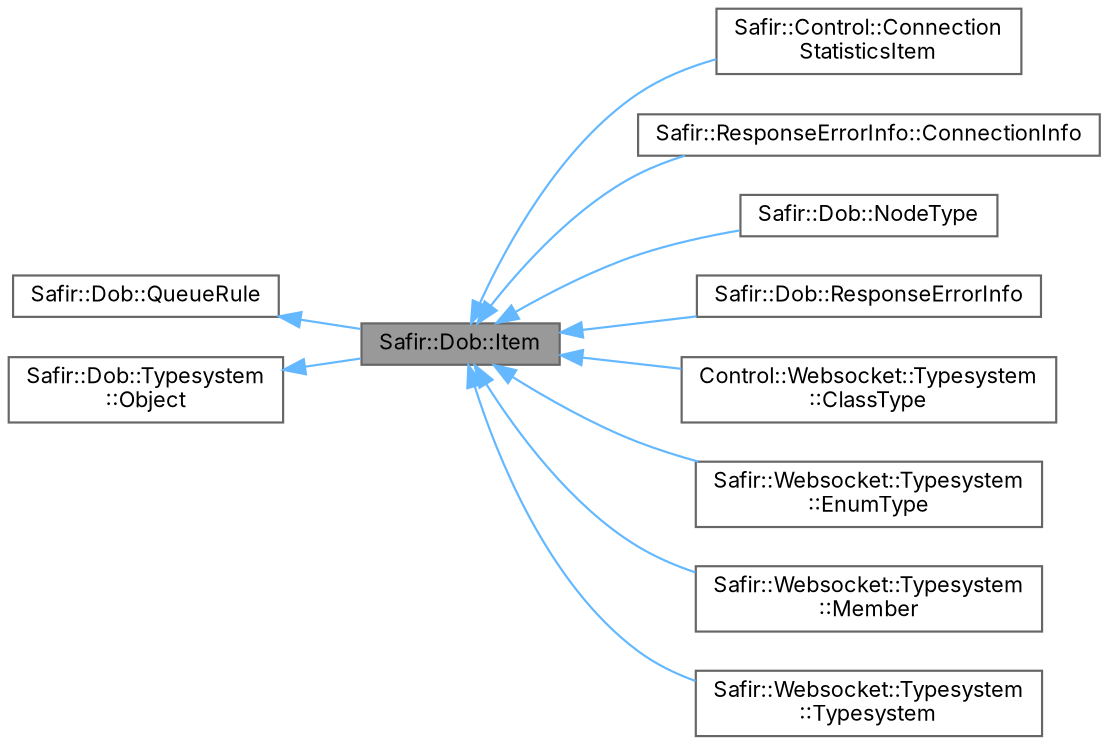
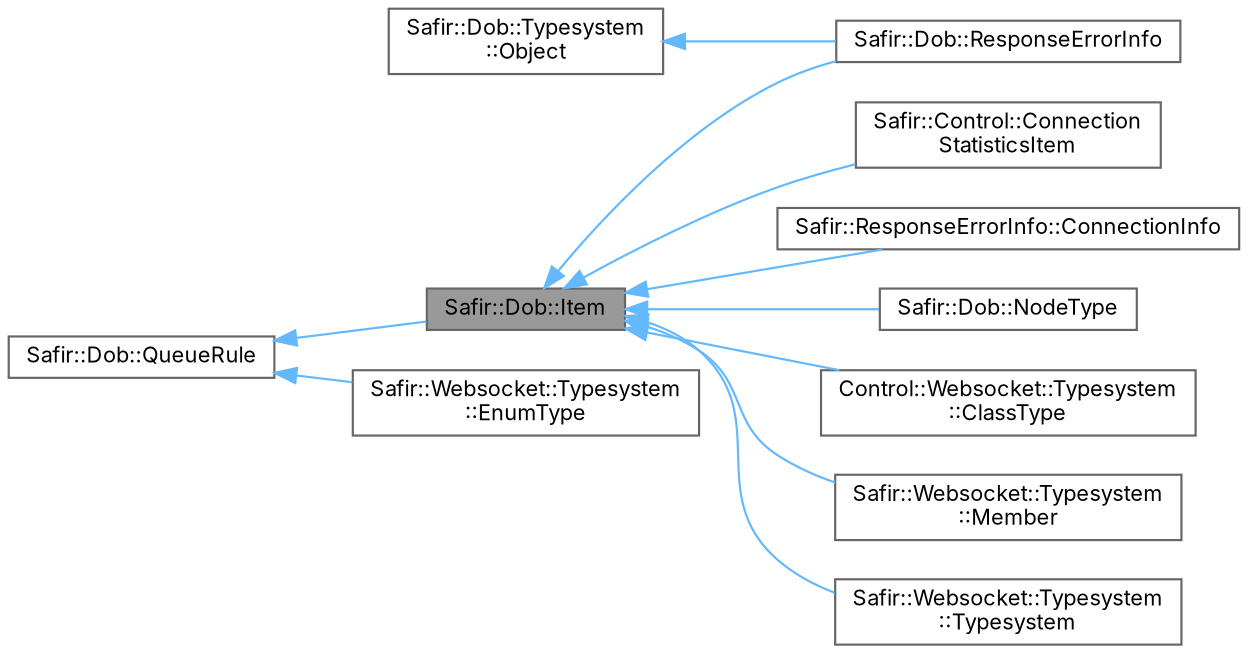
edge "Safir::Dob::Item" -> "Safir::Dob::Typesystem ::Object": now "Safir::Dob::ResponseErrorInfo" -> "Safir::Dob::Typesystem ::Object"
edge "Safir::Websocket::Typesystem ::EnumType" -> "Safir::Dob::Item": now "Safir::Websocket::Typesystem ::EnumType" -> "Safir::Dob::QueueRule"
